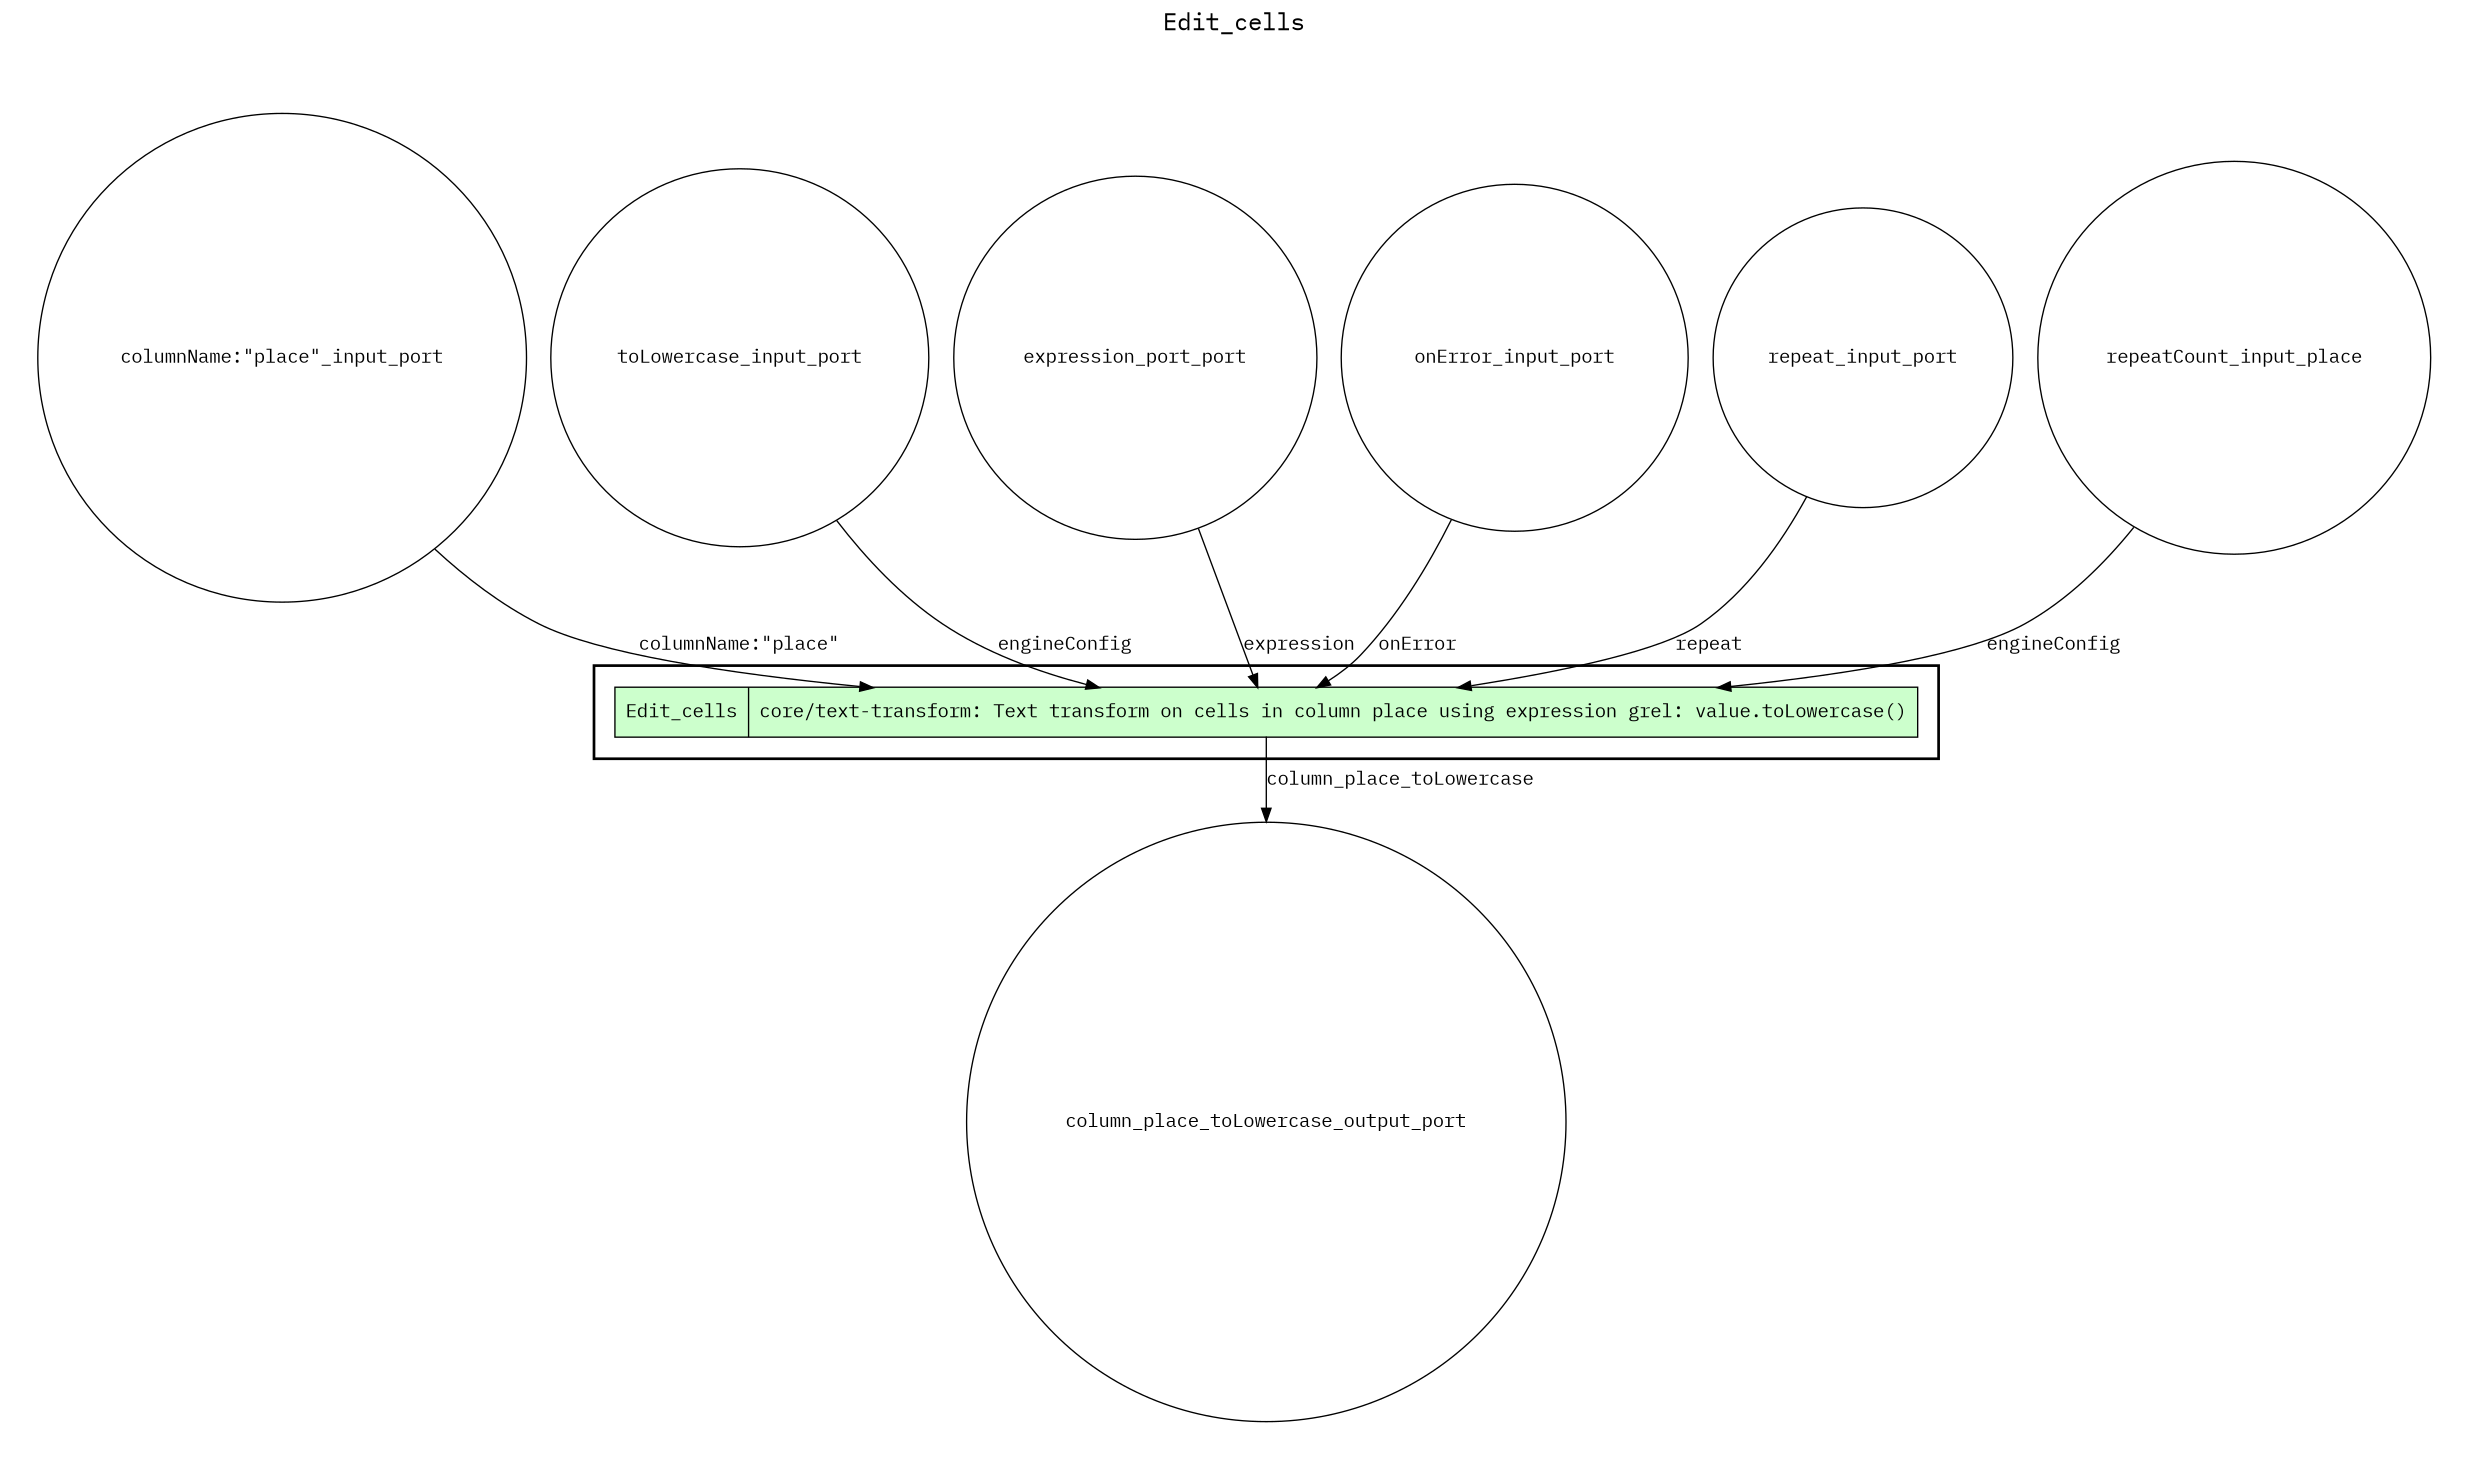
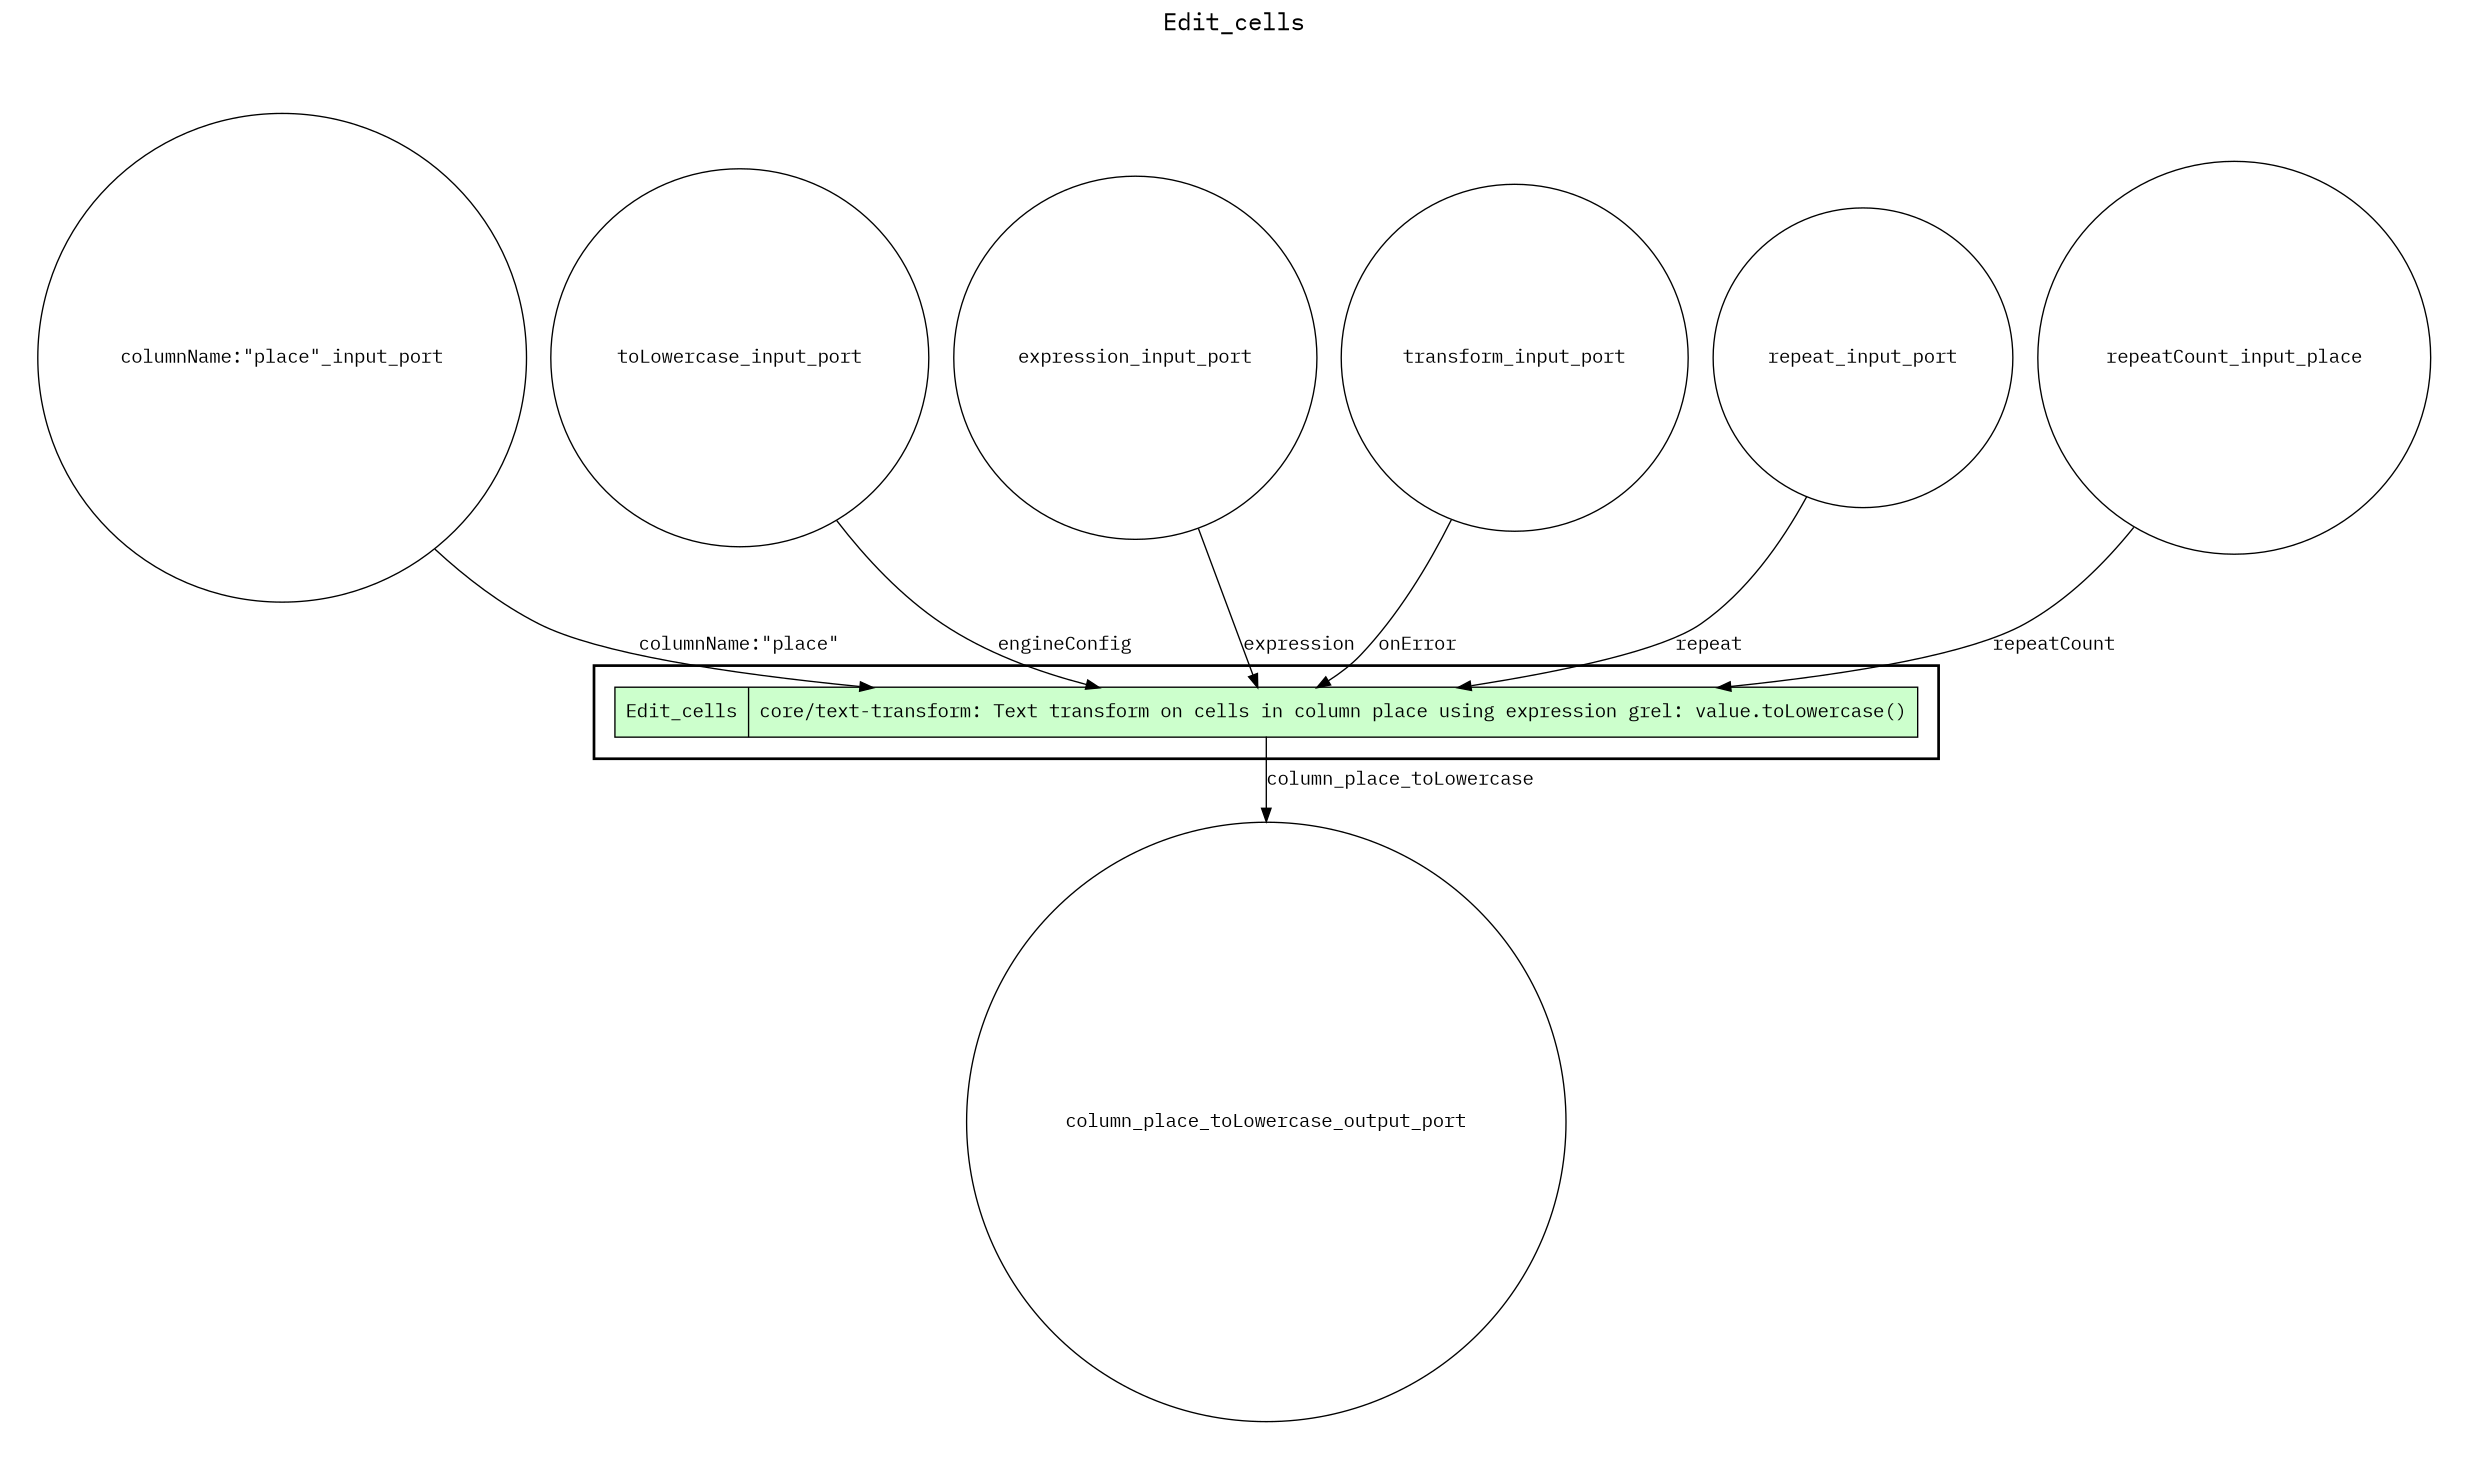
node "expression_port_port": label "expression_port_port" -> "expression_input_port"
node "onError_input_port": label "onError_input_port" -> "transform_input_port"
edge "repeatCount_input_place" -> "Edit_cells": label "engineConfig" -> "repeatCount"
